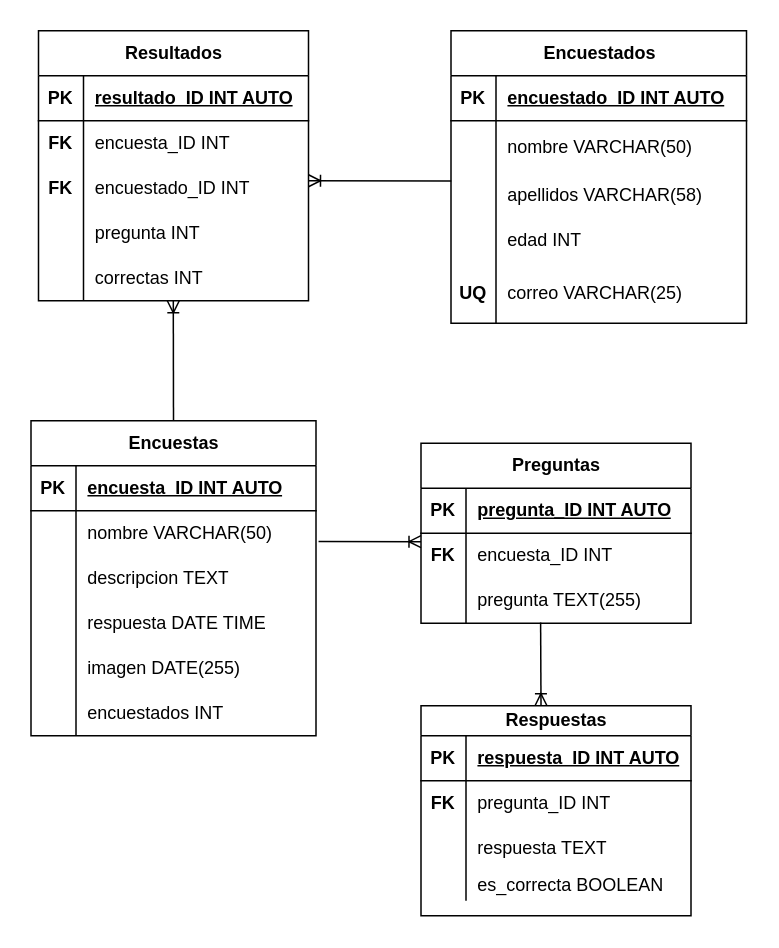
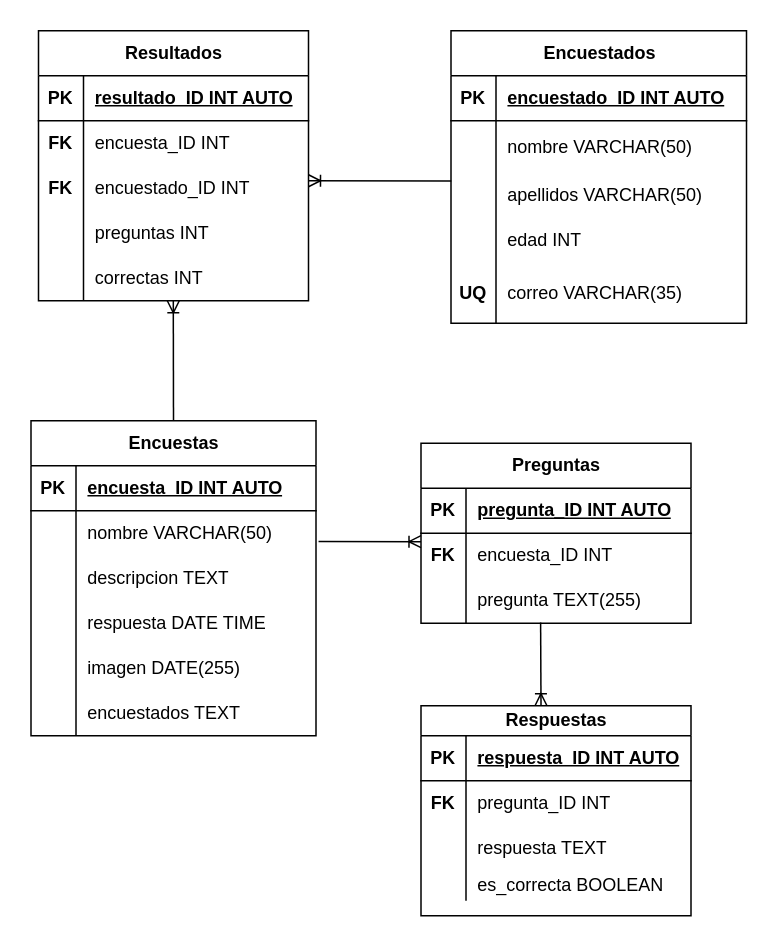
node "apellidos VARCHAR(58)": label "apellidos VARCHAR(58)" -> "apellidos VARCHAR(50)"
node "pregunta INT": label "pregunta INT" -> "preguntas INT"
node "correo VARCHAR(25)": label "correo VARCHAR(25)" -> "correo VARCHAR(35)"
node "encuestados INT": label "encuestados INT" -> "encuestados TEXT"
